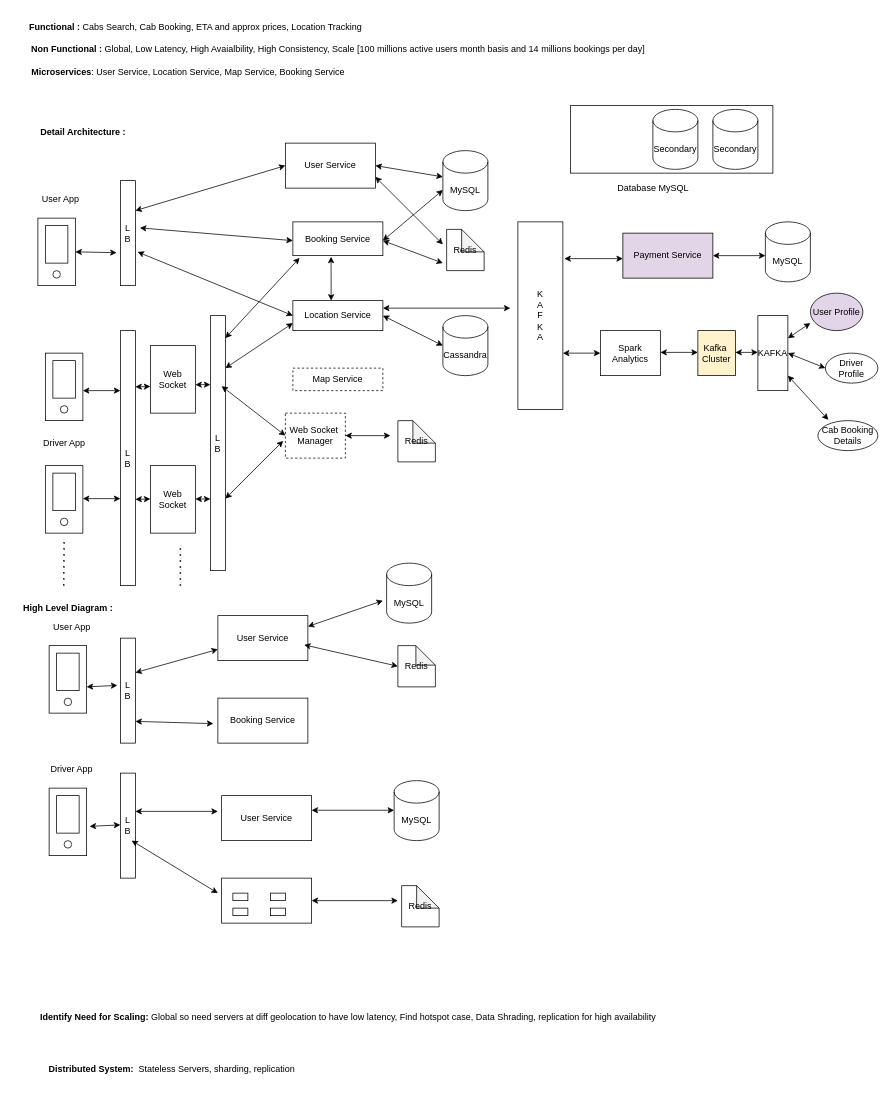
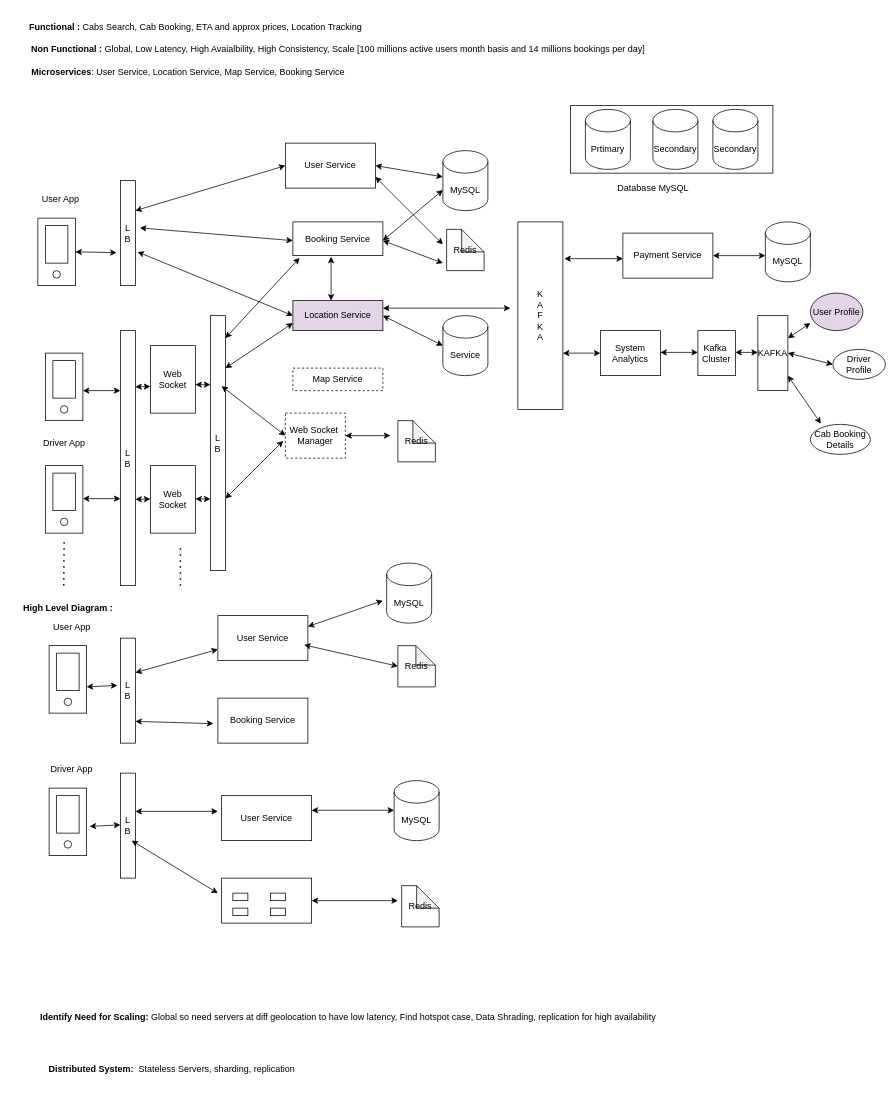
node "Detail Architecture :": removed
node "Prtimary": added
node "Payment Service": fillcolor #e1d5e7 -> #ffffff
node "Location Service": fillcolor #ffffff -> #e1d5e7
node "Spark Analytics": label "Spark Analytics" -> "System Analytics"
node "Kafka Cluster": fillcolor #fff2cc -> #ffffff
node "Cassandra": label "Cassandra" -> "Service"
node "Driver Profile": moved (852, 368) -> (859, 364)
node "Cab Booking Details": moved (848, 435) -> (840, 439)
